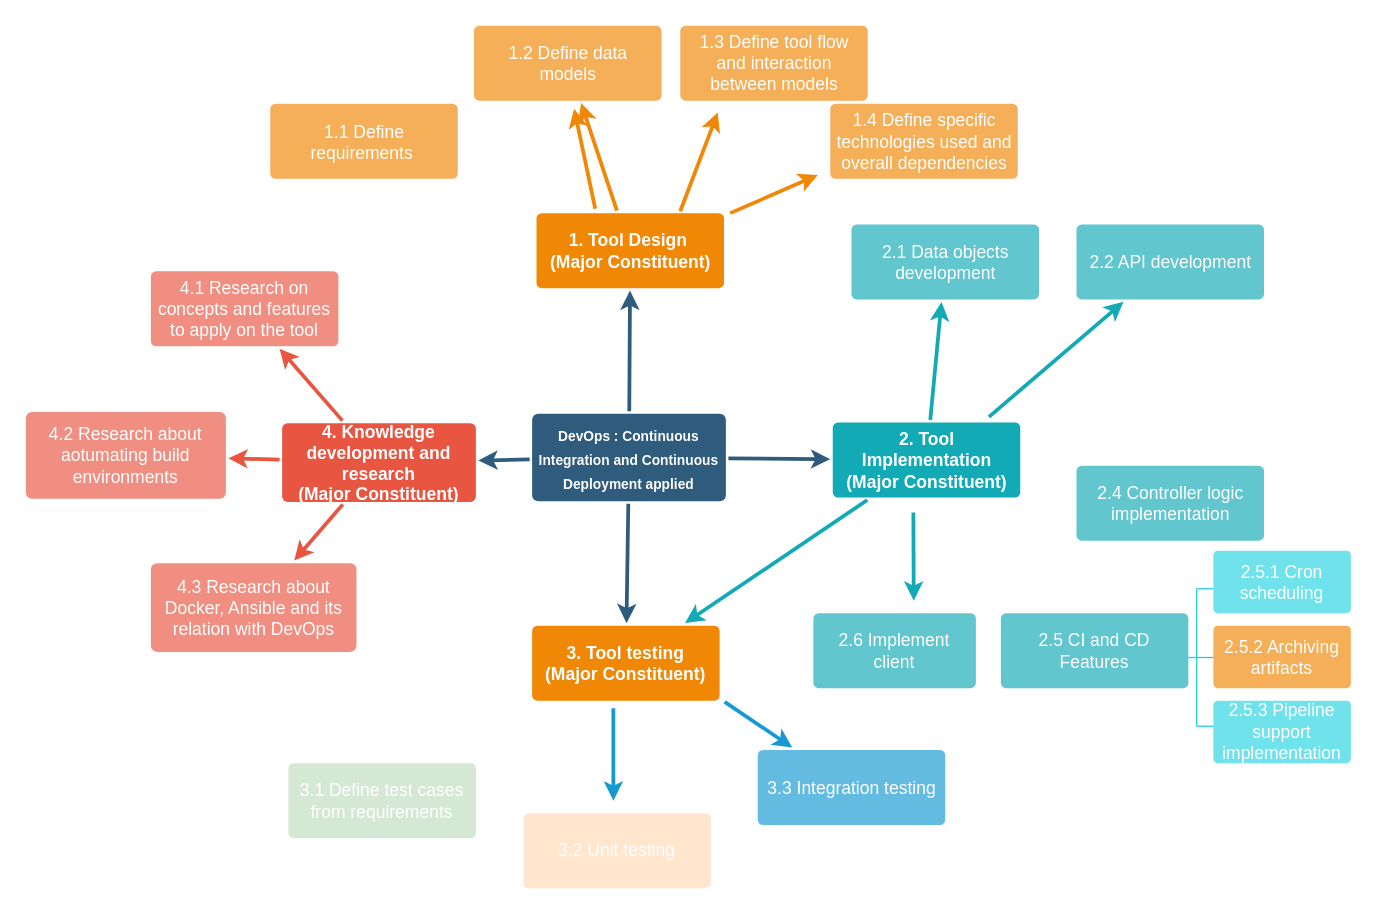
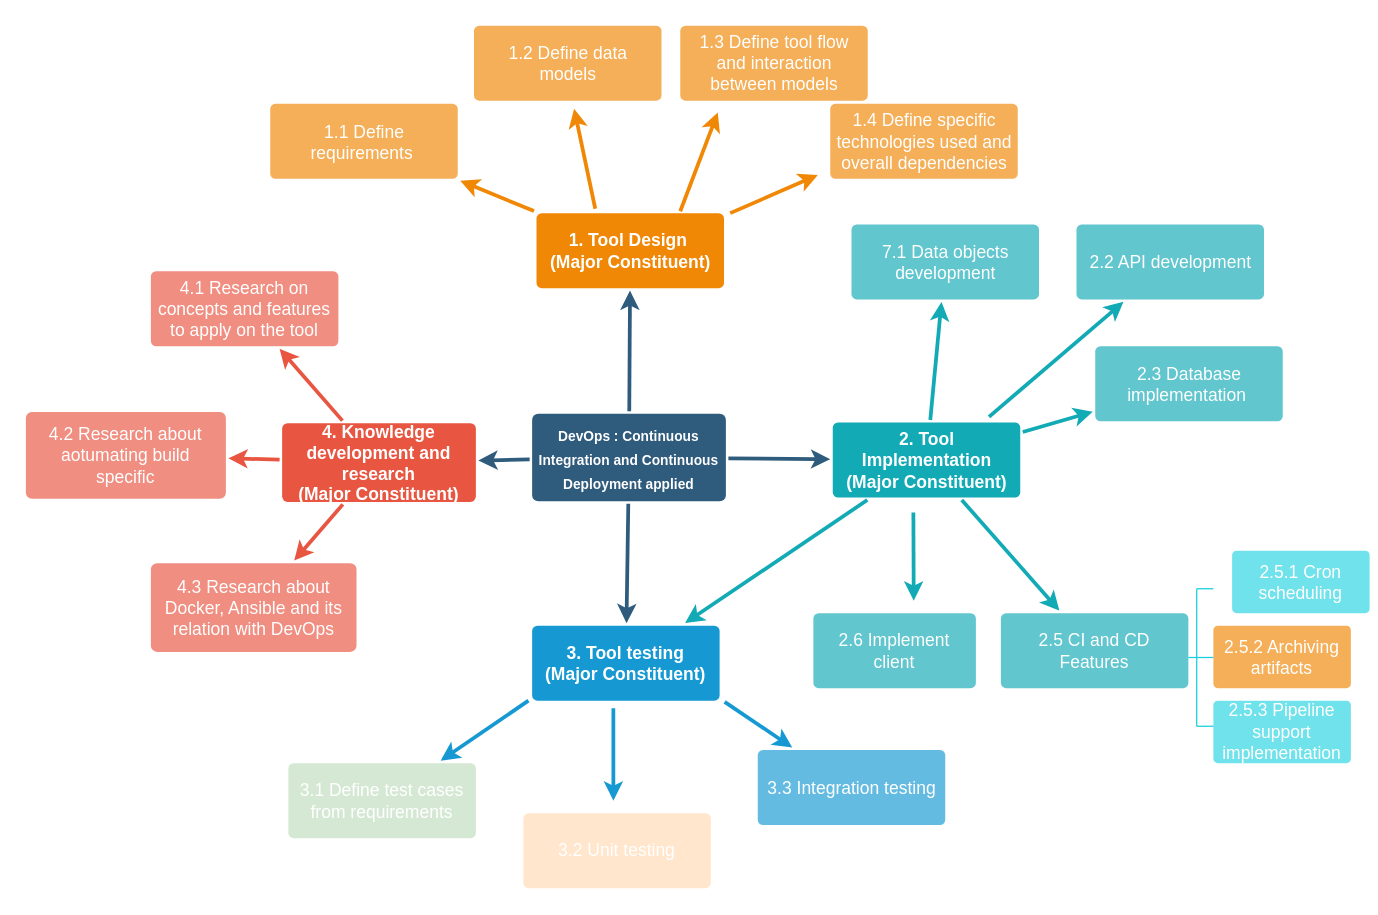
edge "1. Tool Design (Major Constituent)" -> "1.2 Define data models": now "1. Tool Design (Major Constituent)" -> "1.1 Define requirements"
node "2.1 Data objects development": label "2.1 Data objects development" -> "7.1 Data objects development"
node "2.3 Database implementation": added
edge "2. Tool Implementation (Major Constituent)" -> "2.3 Database implementation": added
node "4.2 Research about aotumating build environments": label "4.2 Research about aotumating build environments" -> "4.2 Research about aotumating build specific"
node "2.4 Controller logic implementation": removed
edge "2. Tool Implementation (Major Constituent)" -> "2.5 CI and CD Features": added
node "2.5.1 Cron scheduling": moved (1282, 582) -> (1301, 582)
node "3. Tool testing (Major Constituent)": fillcolor #f08705 -> #1699d3
edge "3. Tool testing (Major Constituent)" -> "3.1 Define test cases from requirements": added
